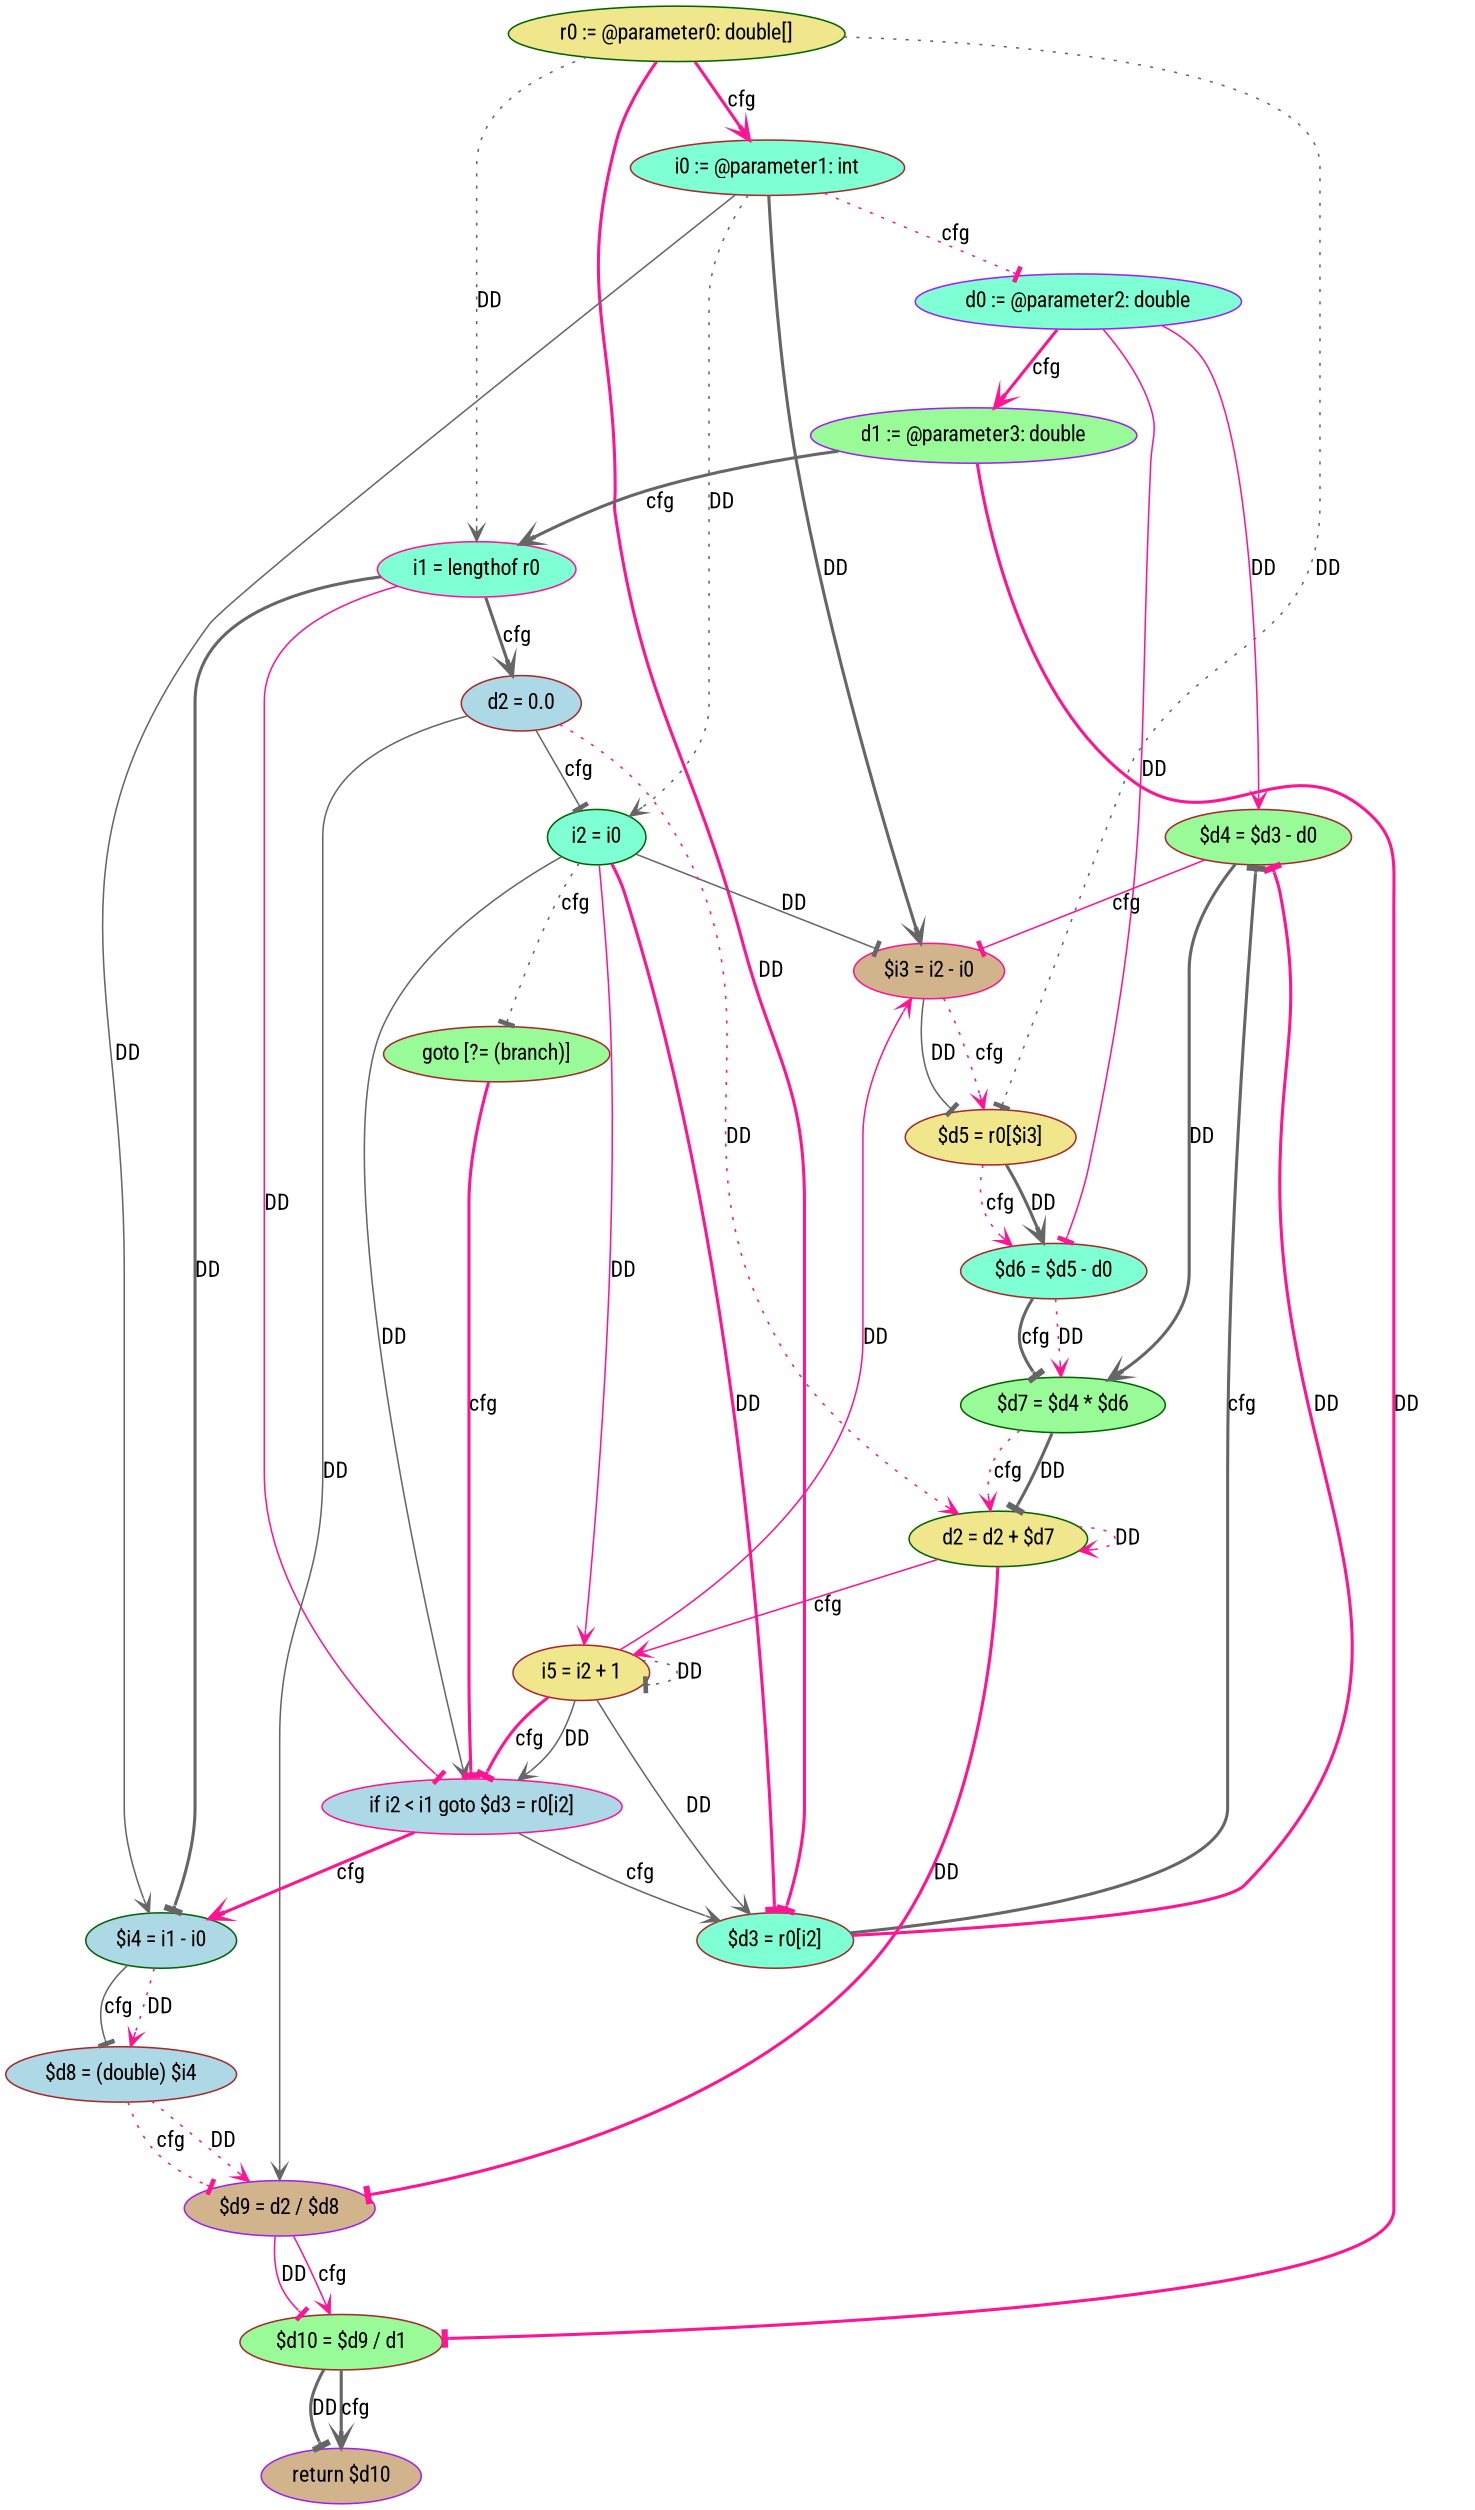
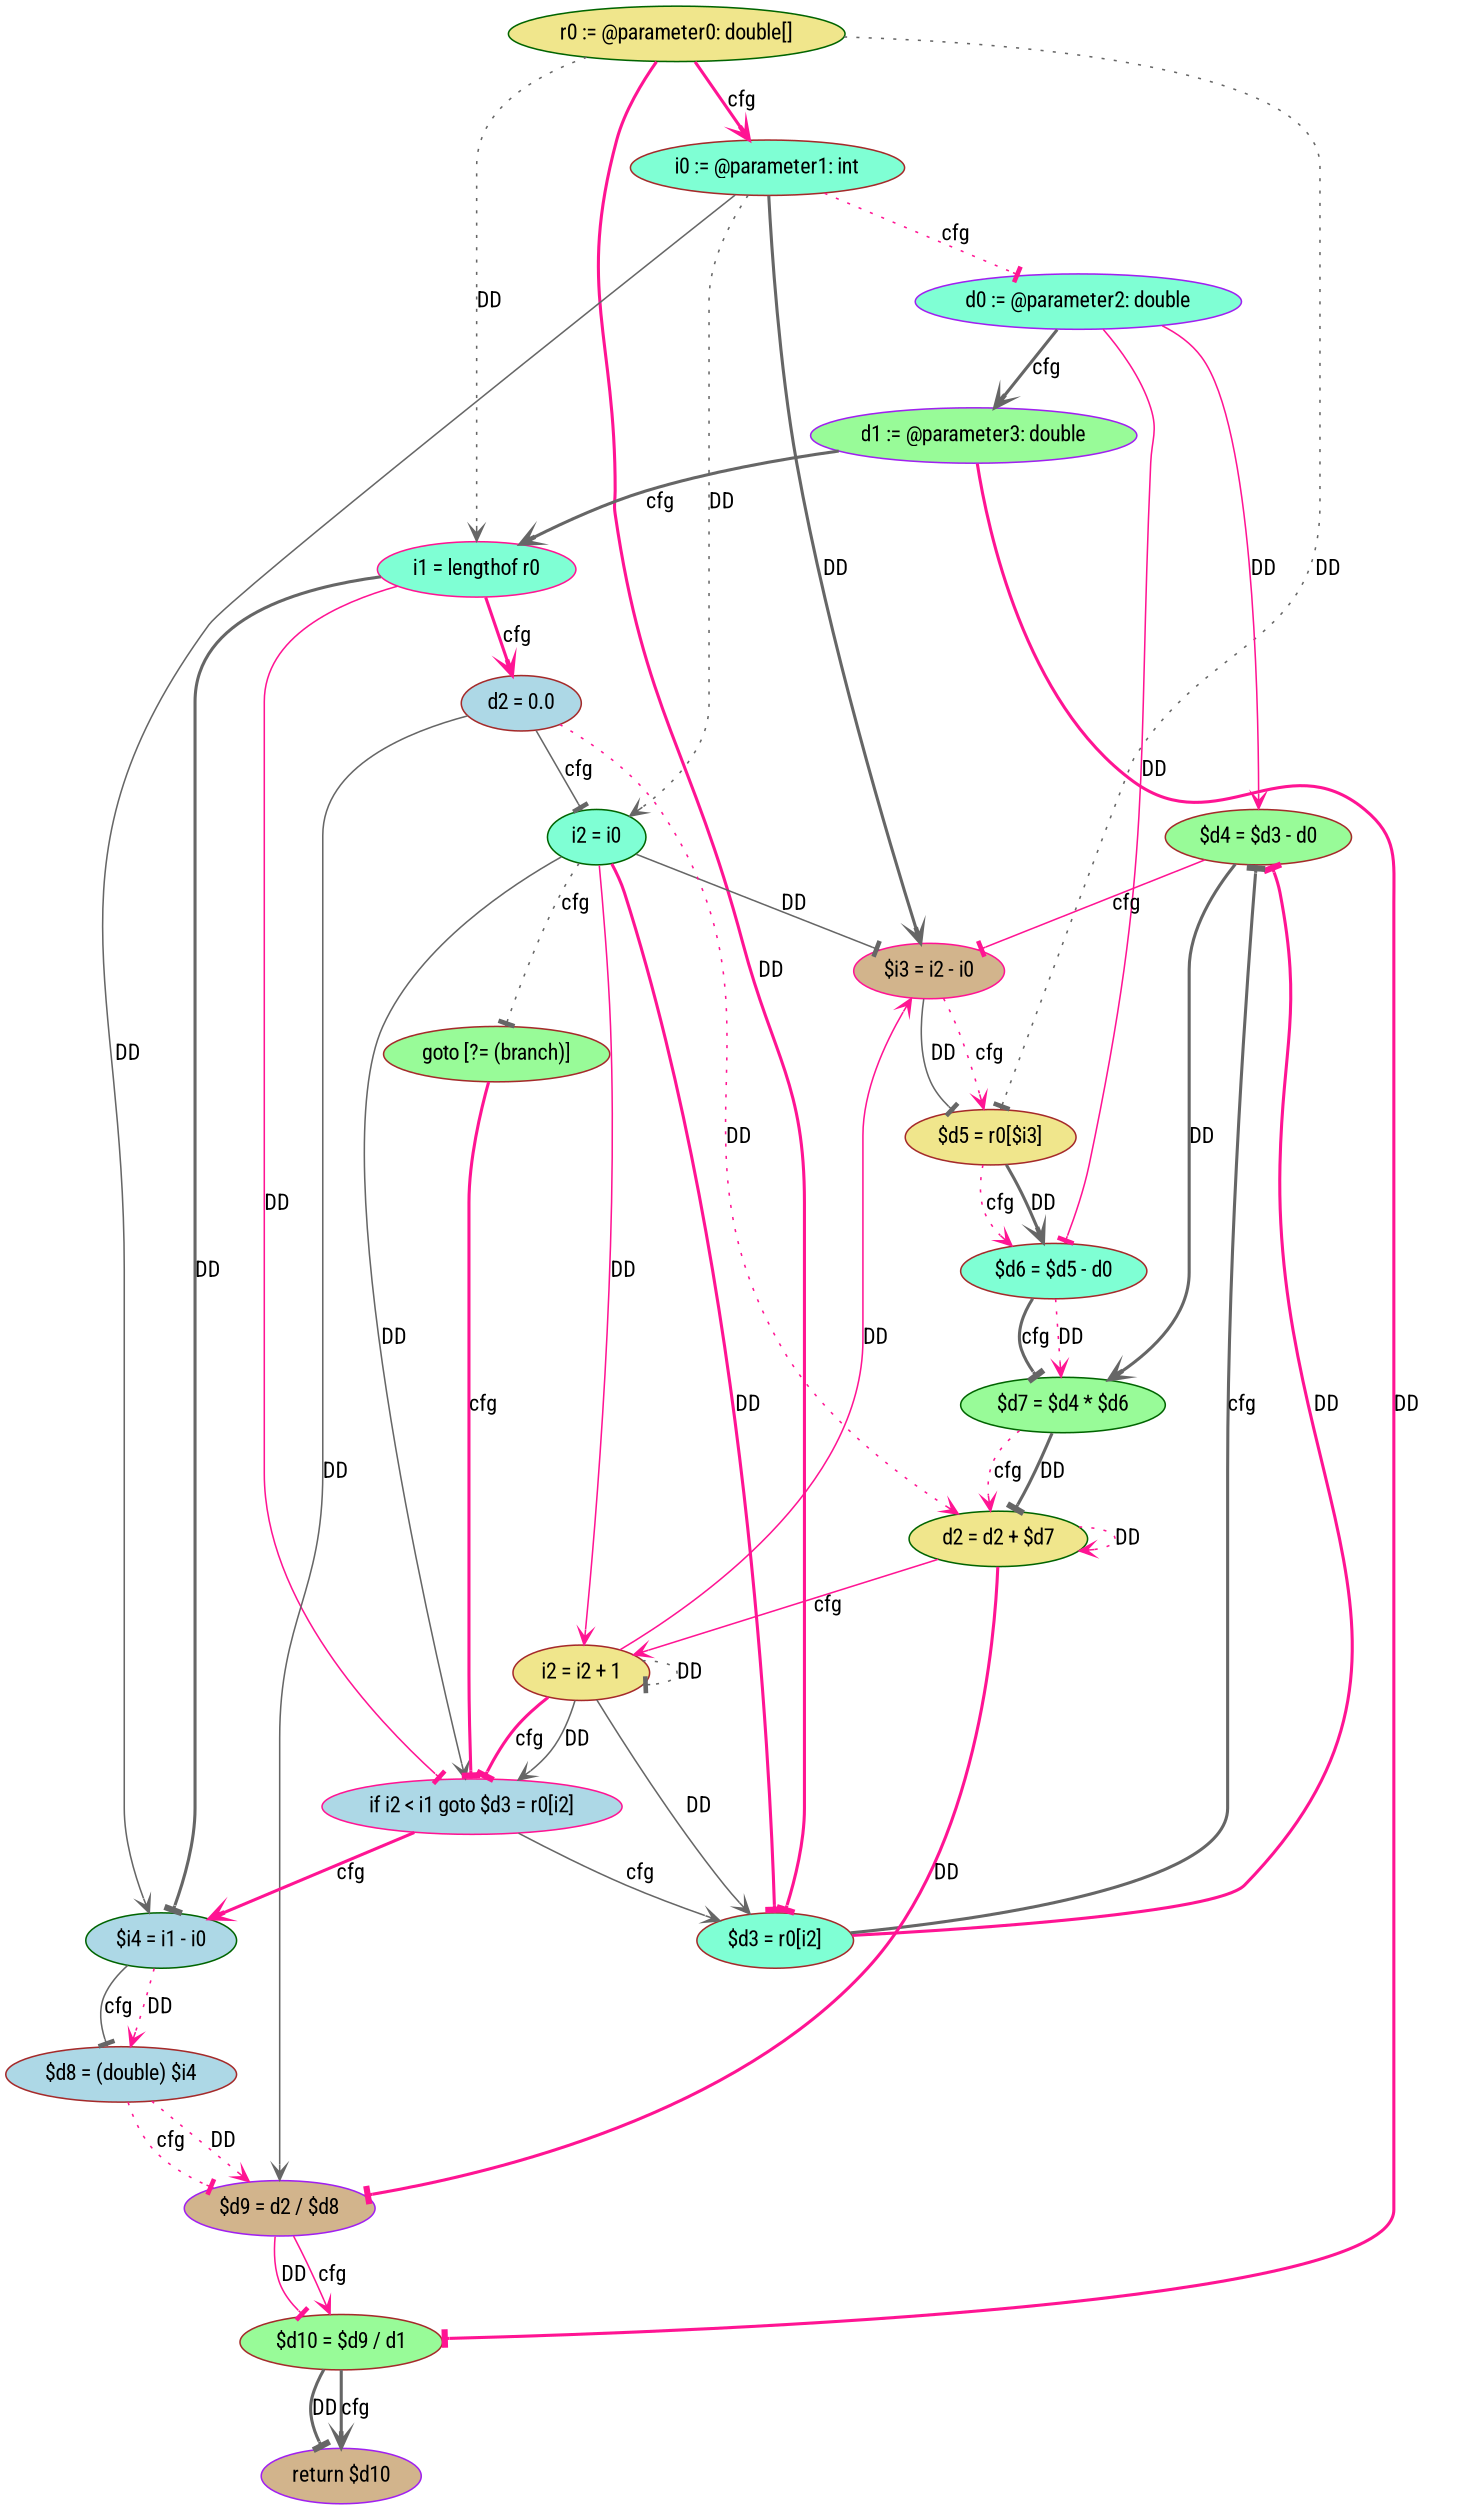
edge "d0 := @parameter2: double" -> "d1 := @parameter3: double": color deeppink -> gray40
edge "i1 = lengthof r0" -> "d2 = 0.0": color gray40 -> deeppink
node "i5 = i2 + 1": label "i5 = i2 + 1" -> "i2 = i2 + 1"
